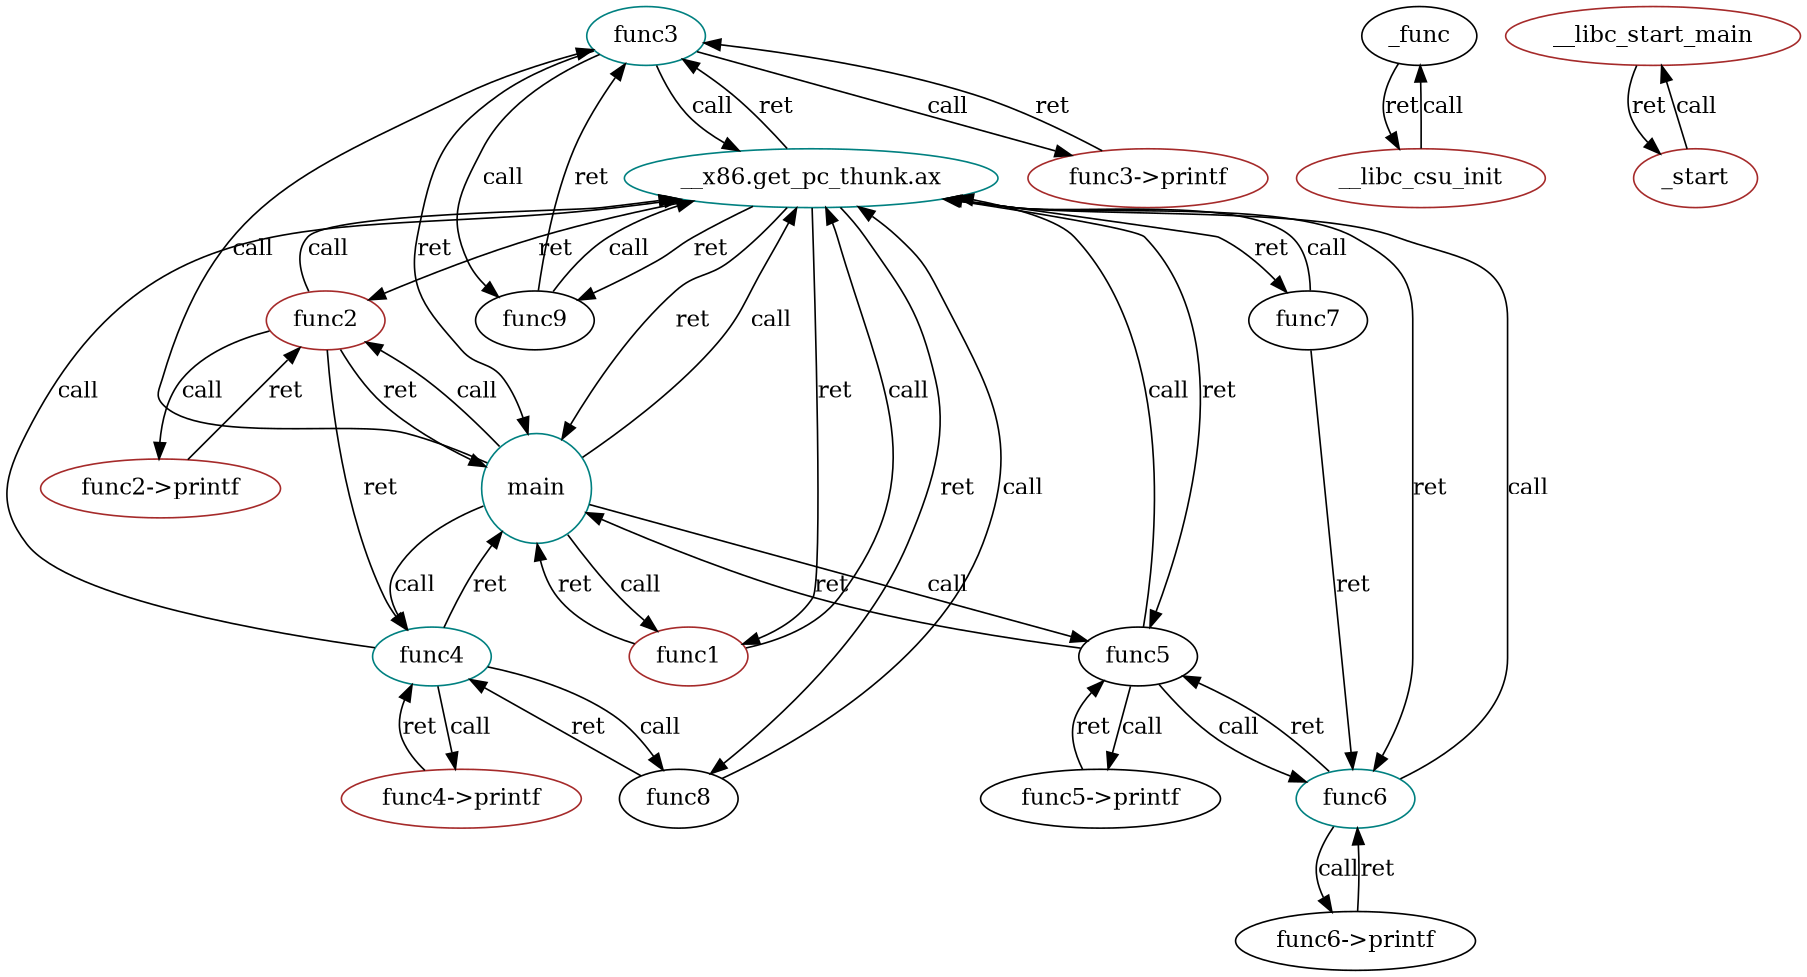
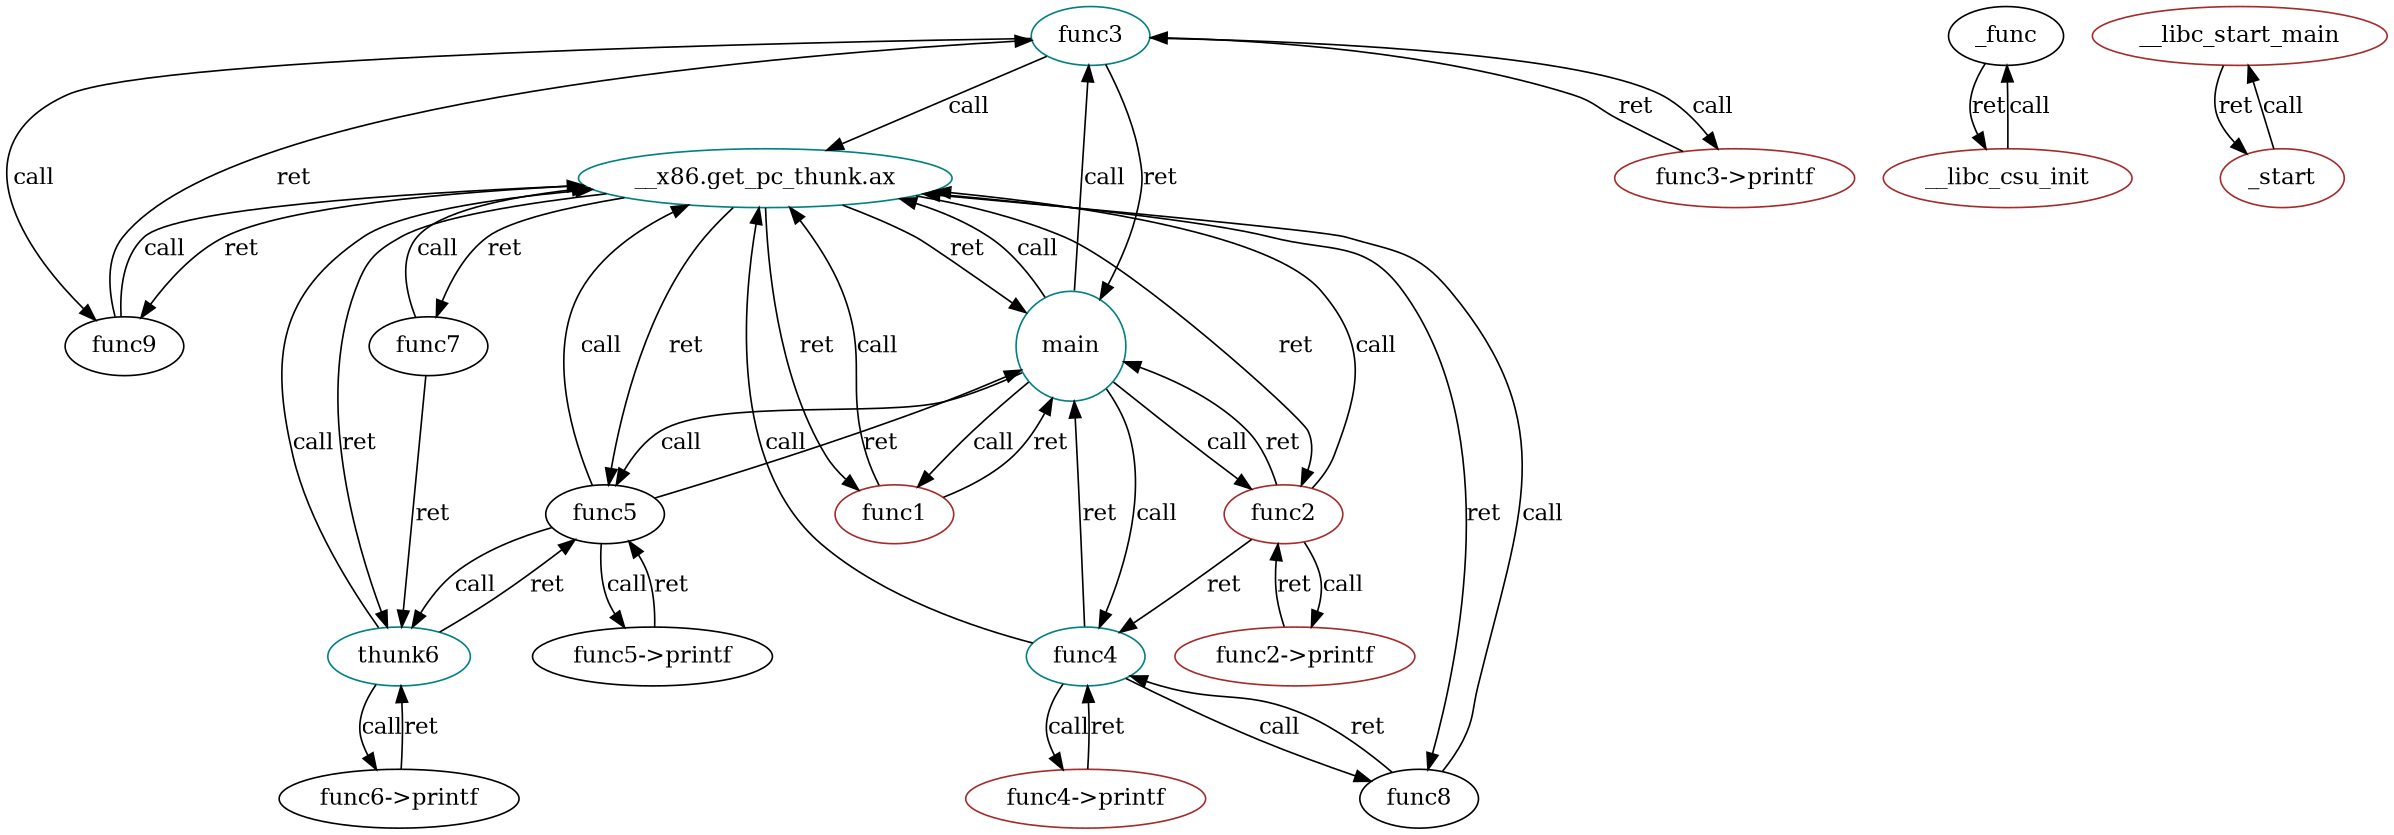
edge "__x86.get_pc_thunk.ax" -> "func3": removed, label "ret"
node "func6": label "func6" -> "thunk6"
